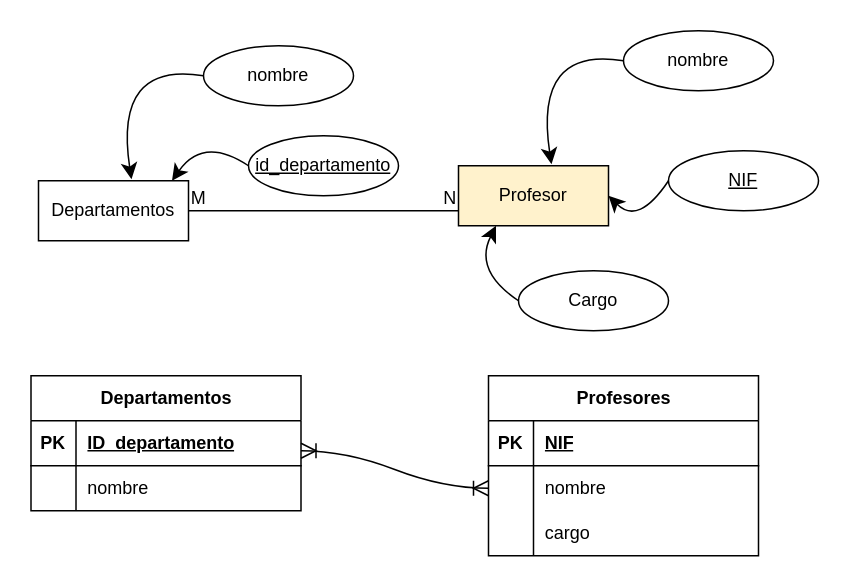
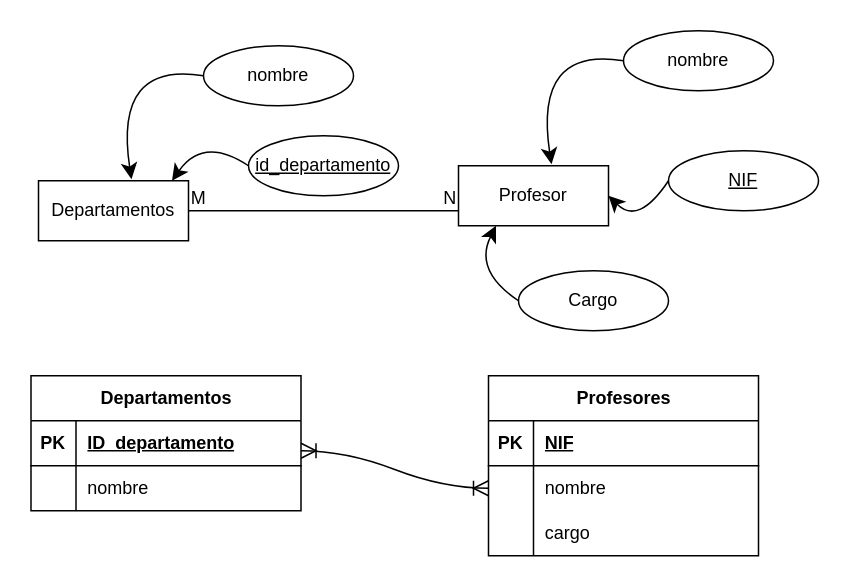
node "Profesor": fillcolor #fff2cc -> #ffffff
